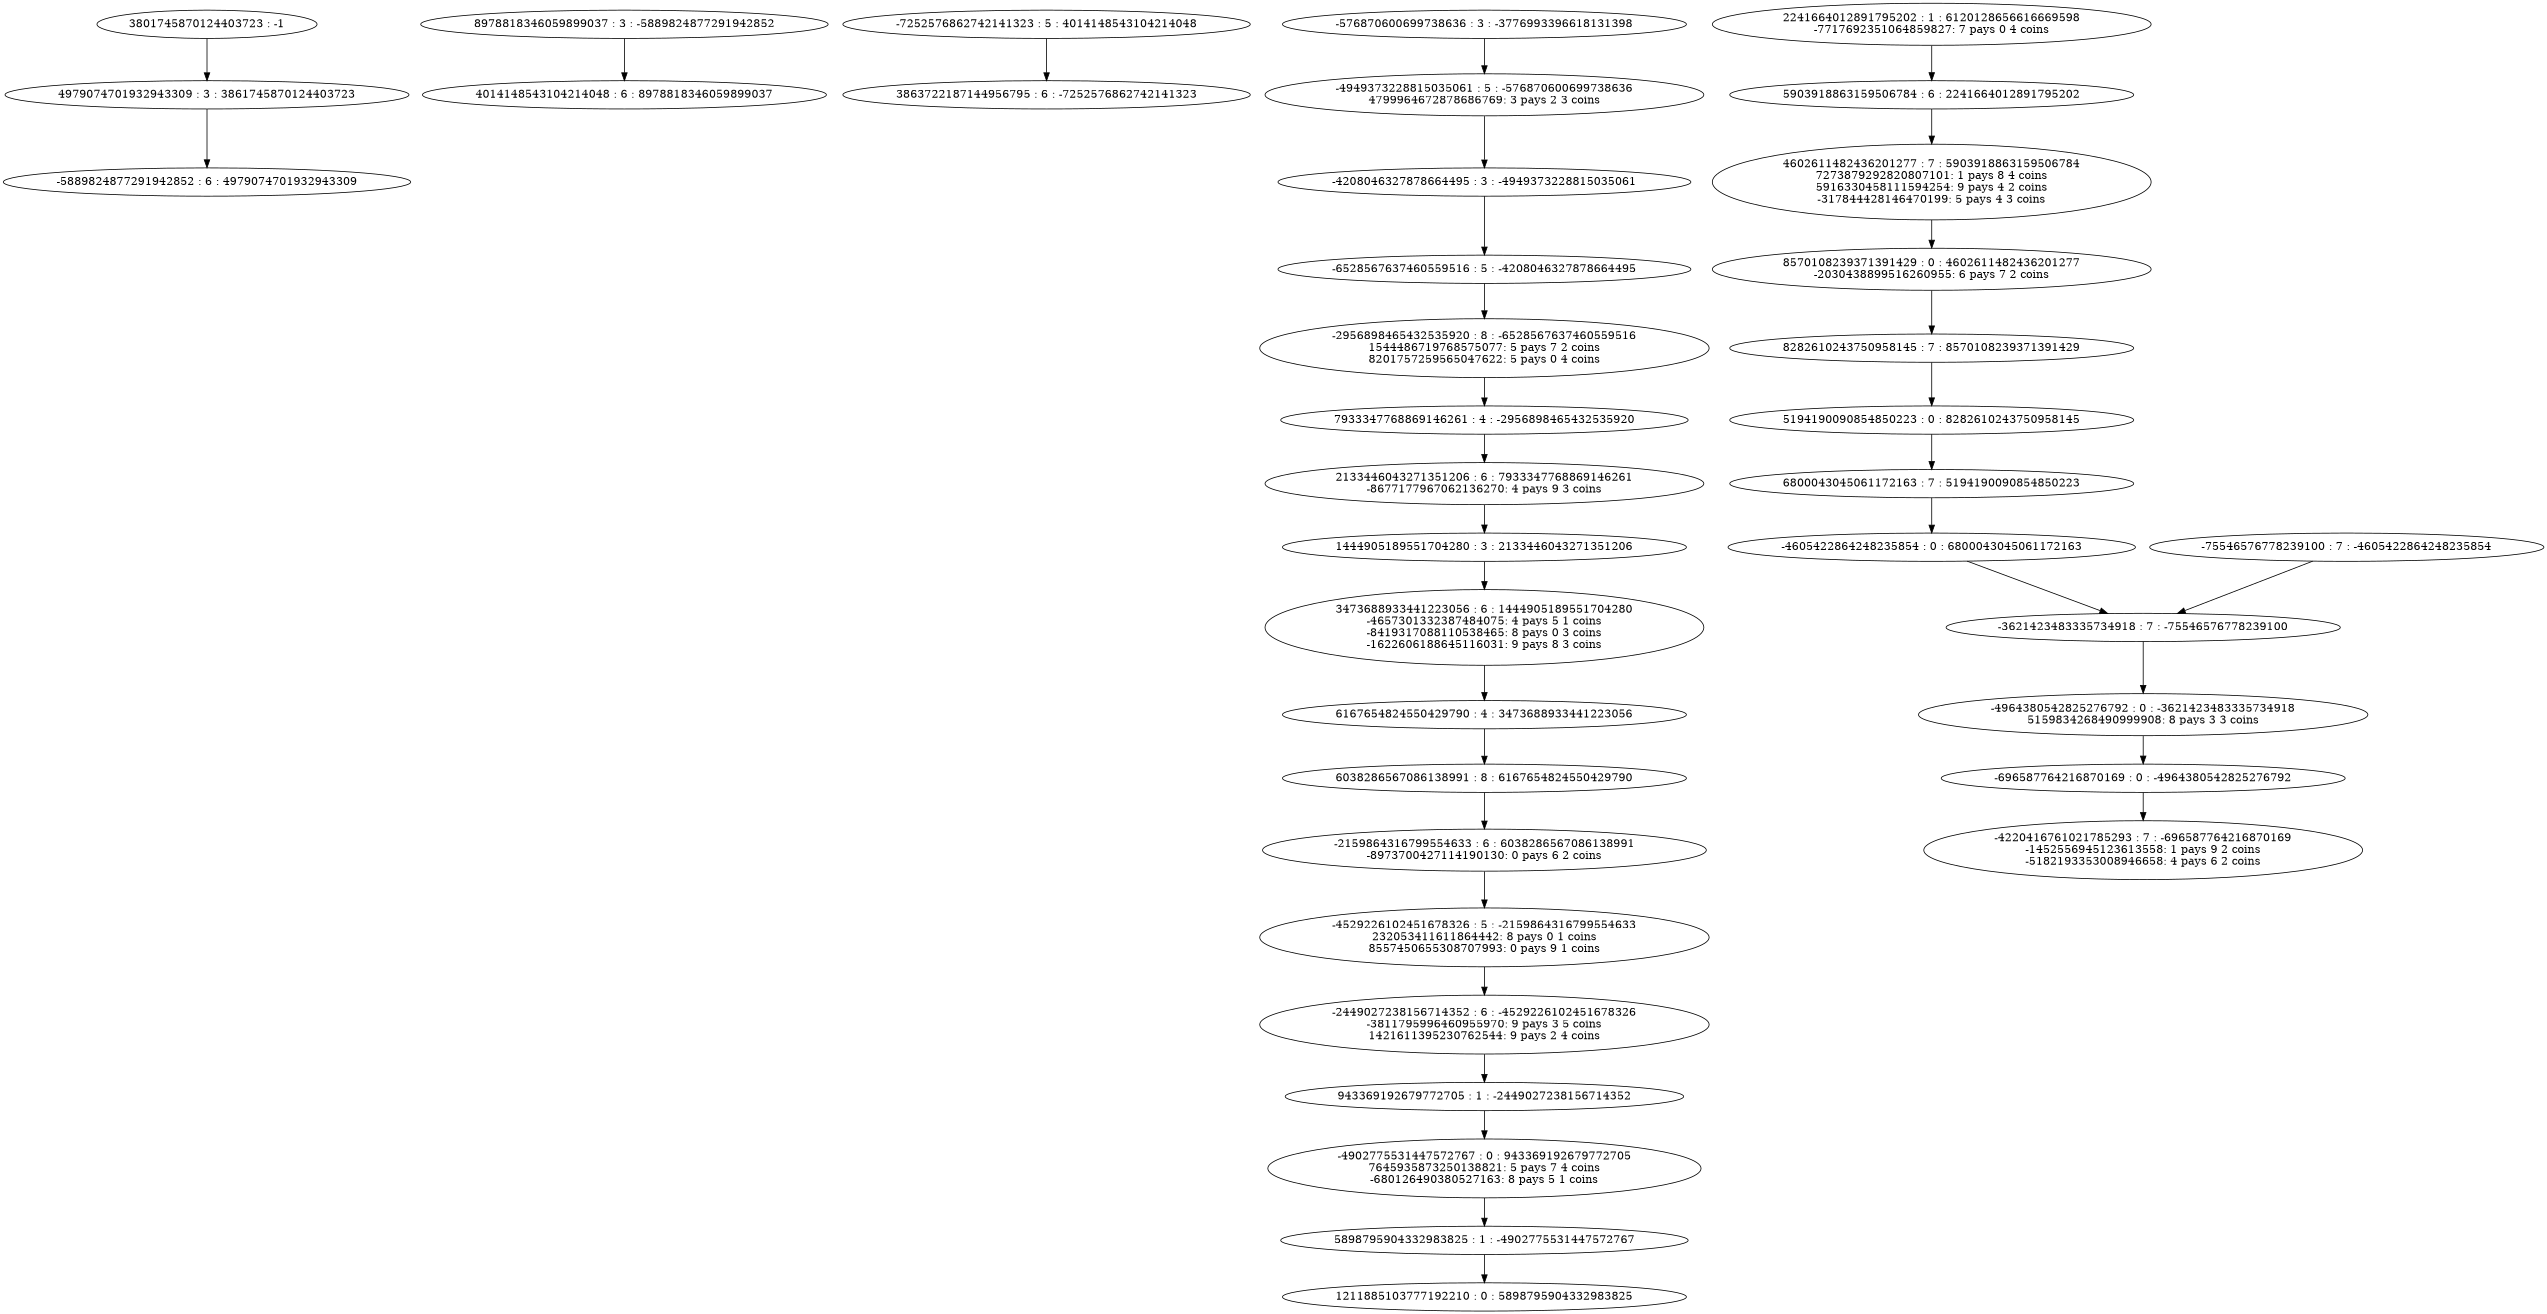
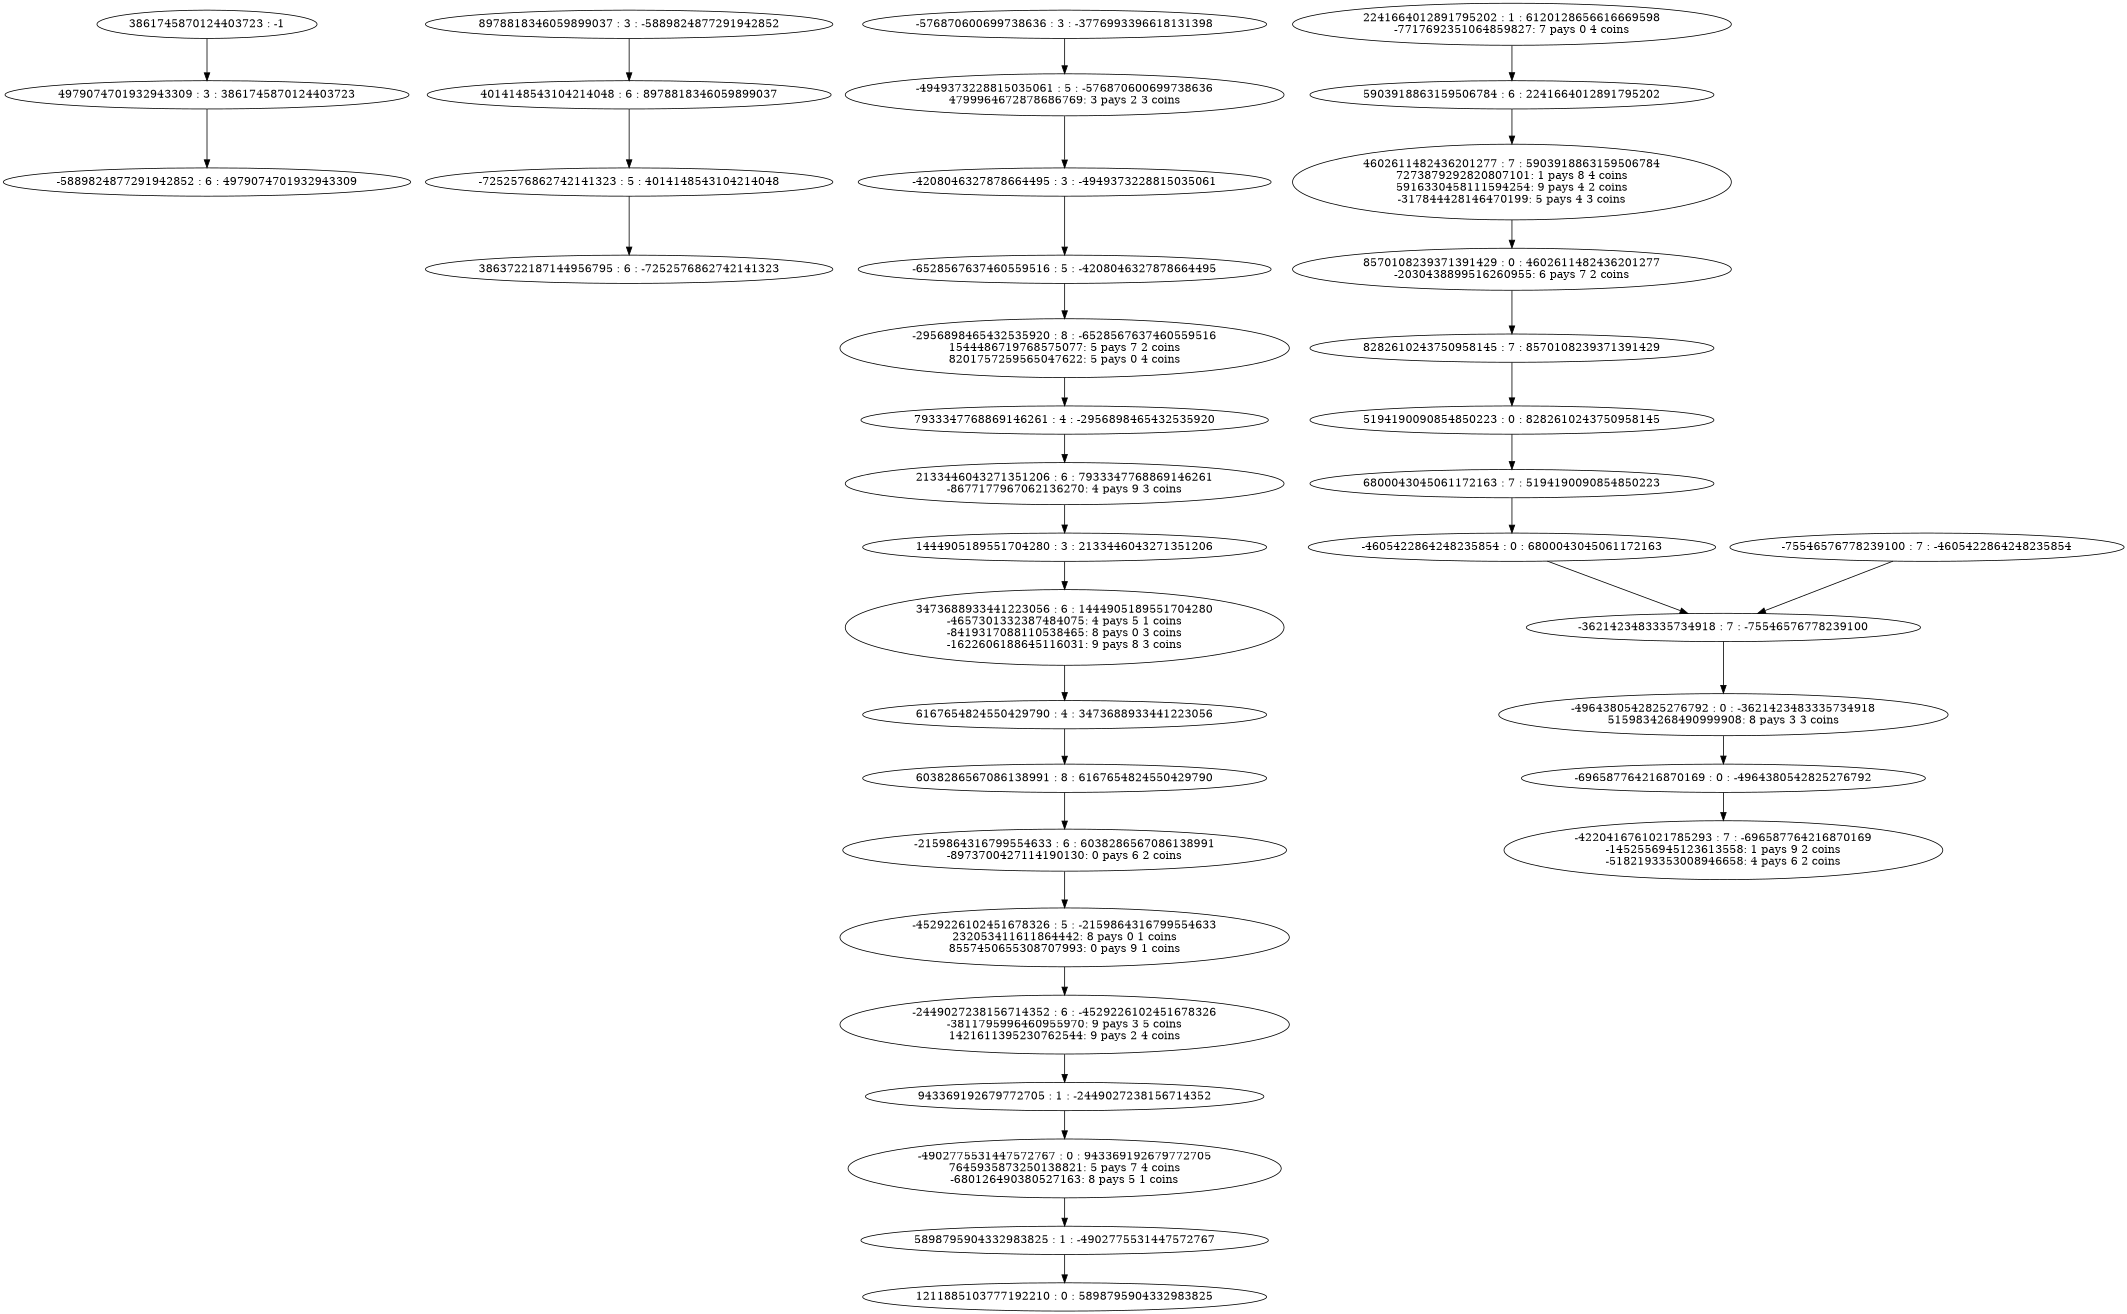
node "3801745870124403723 : -1": label "3801745870124403723 : -1" -> "3861745870124403723 : -1"
edge "4014148543104214048 : 6 : 8978818346059899037" -> "-7252576862742141323 : 5 : 4014148543104214048": added
